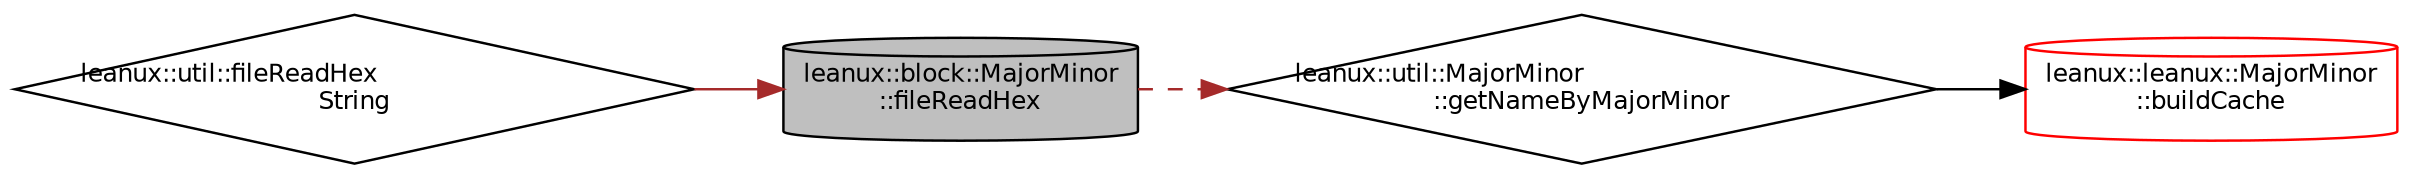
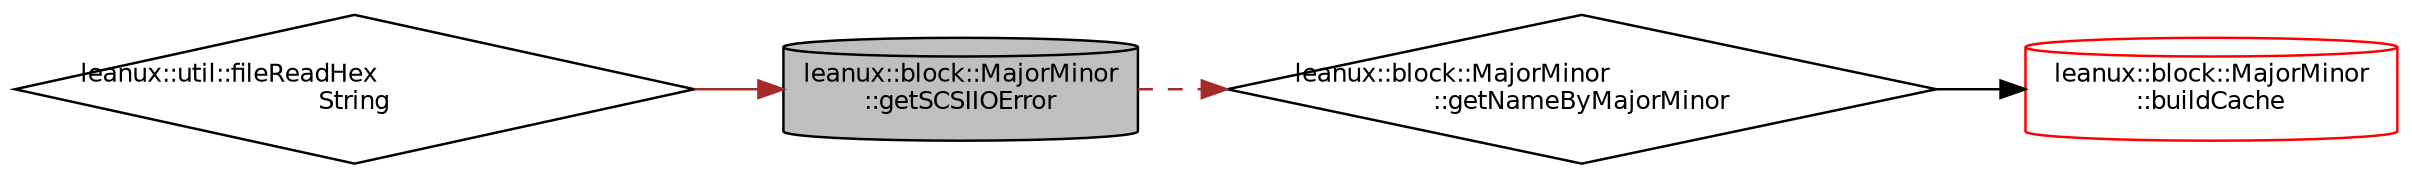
node "leanux::block::MajorMinor ::fileReadHex": label "leanux::block::MajorMinor ::fileReadHex" -> "leanux::block::MajorMinor ::getSCSIIOError"
node "leanux::util::MajorMinor ::getNameByMajorMinor": label "leanux::util::MajorMinor ::getNameByMajorMinor" -> "leanux::block::MajorMinor ::getNameByMajorMinor"
node "leanux::leanux::MajorMinor ::buildCache": label "leanux::leanux::MajorMinor ::buildCache" -> "leanux::block::MajorMinor ::buildCache"
